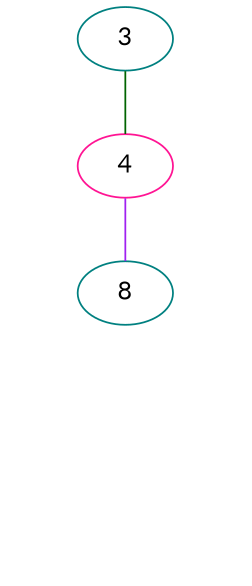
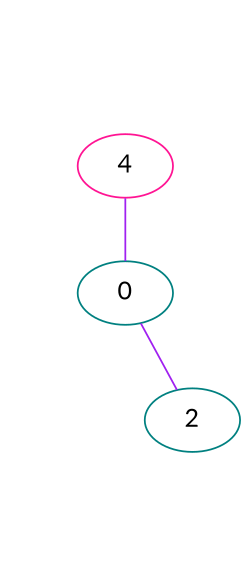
node "3": removed
node "8": label "8" -> "0"
node "2": added
